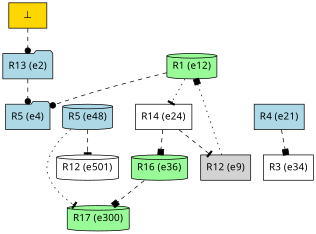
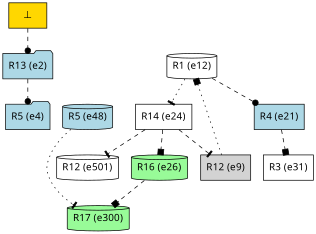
node "R1 (e12)": fillcolor palegreen -> white
edge "R1 (e12)" -> "R5 (e4)": now "R1 (e12)" -> "R4 (e21)"
edge "R5 (e48)" -> "R12 (e501)": now "R14 (e24)" -> "R12 (e501)"
node "R16 (e36)": label "R16 (e36)" -> "R16 (e26)"
node "R3 (e34)": label "R3 (e34)" -> "R3 (e31)"
